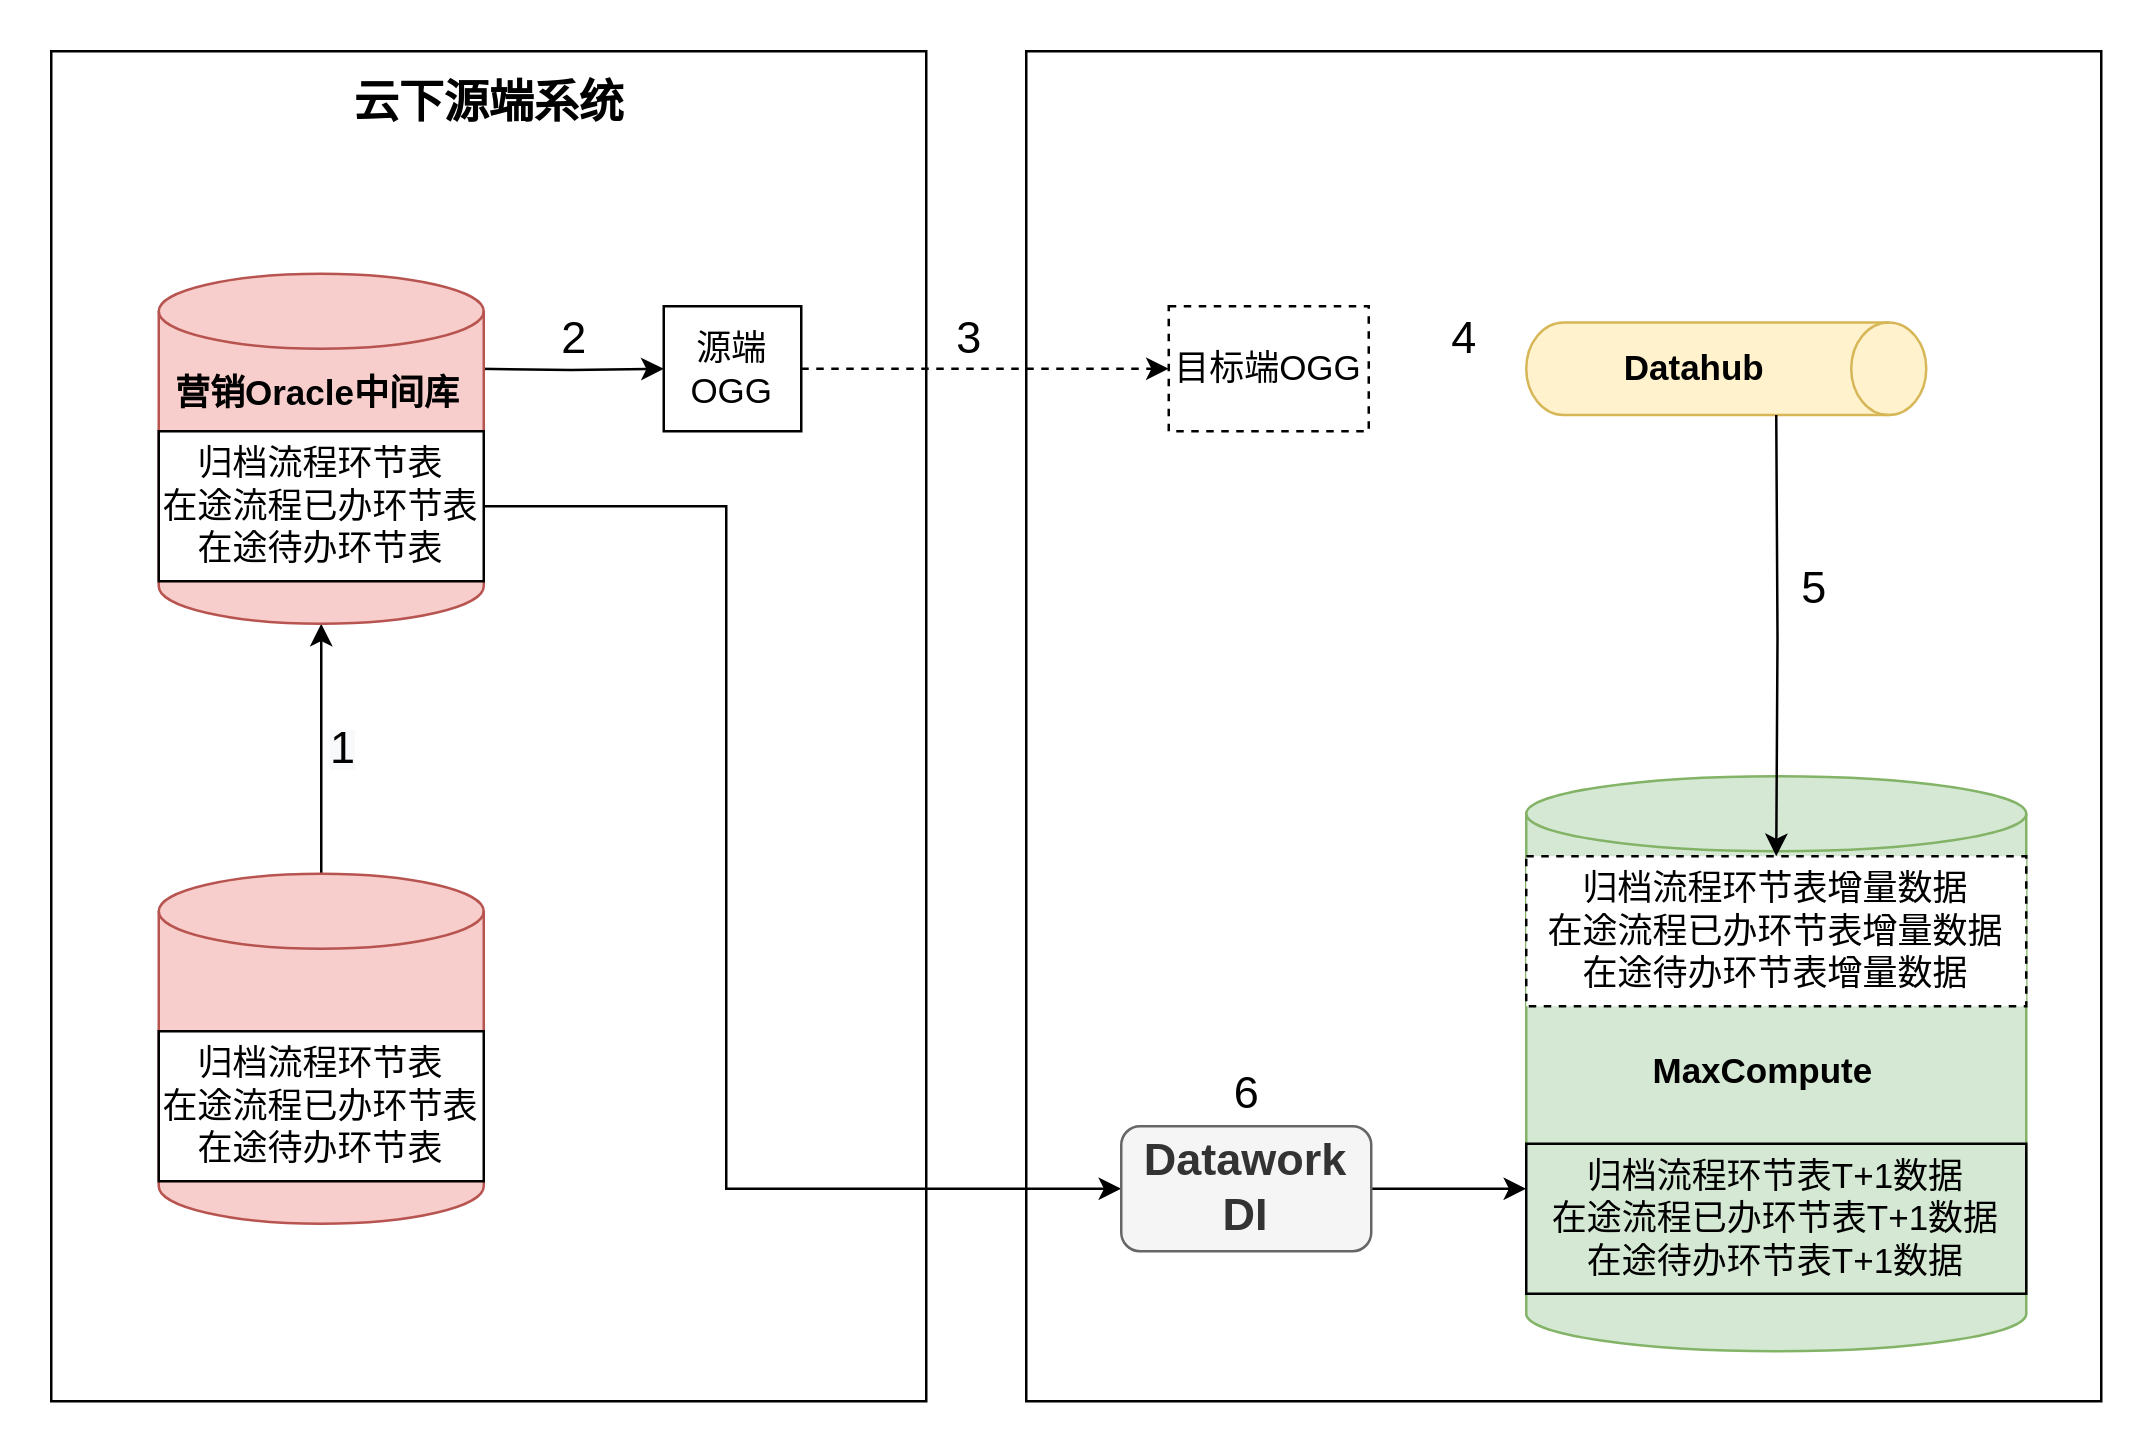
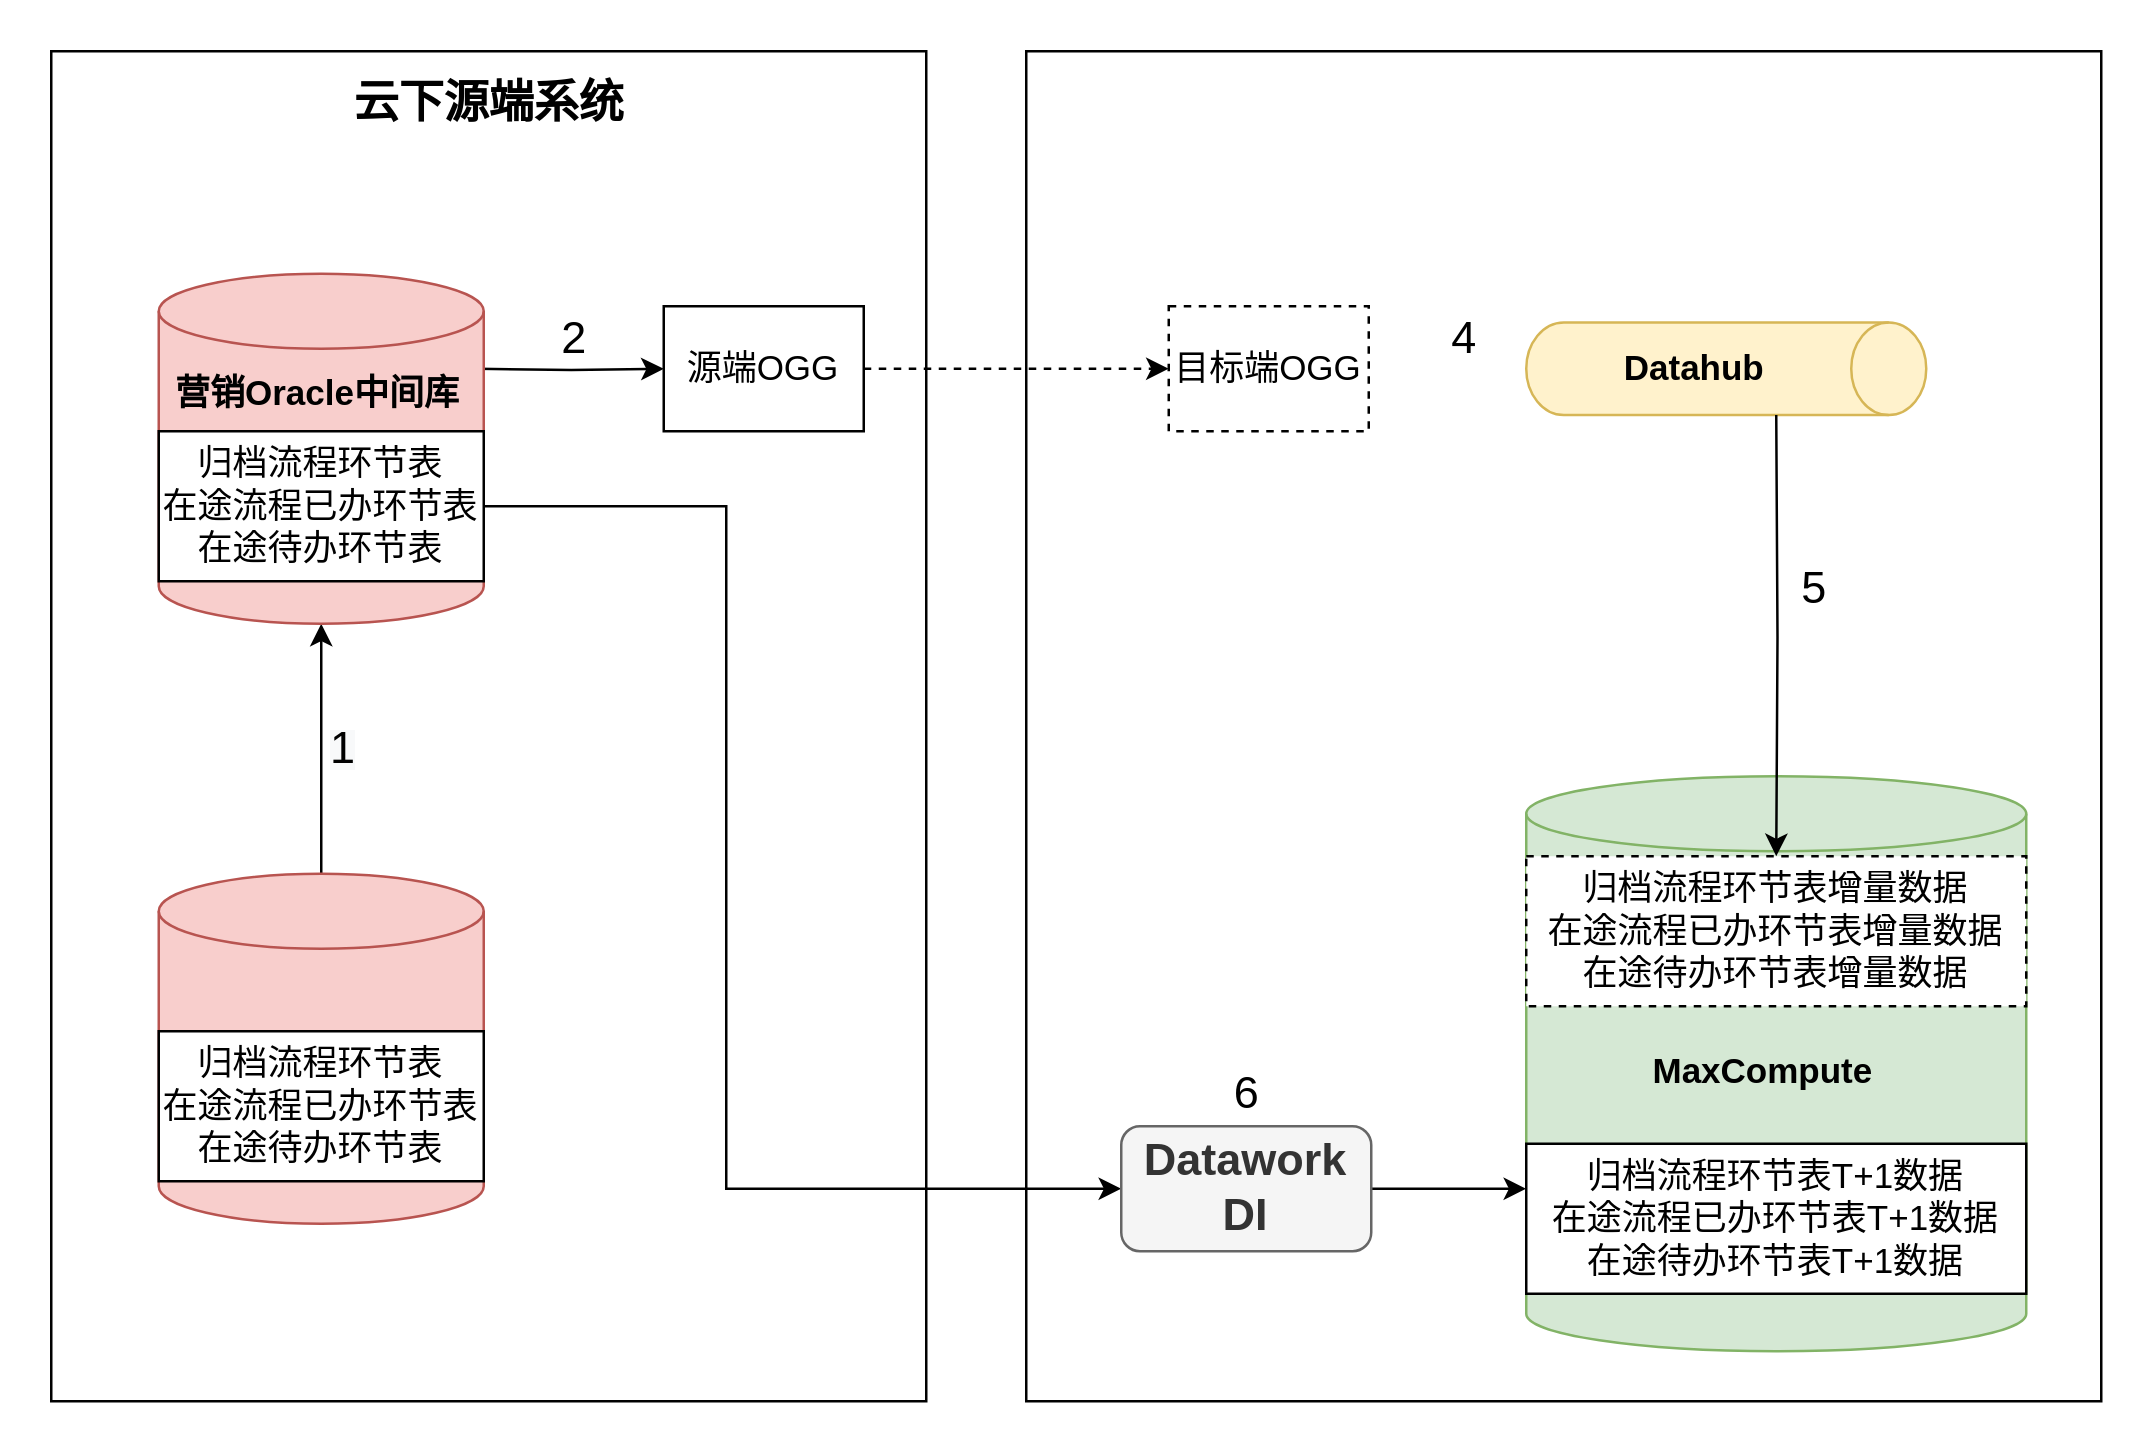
node "3": removed
node "源端OGG": size 138x125 -> 200x125
node "归档流程环节表T+1数据 在途流程已办环节表T+1数据 在途待办环节表T+1数据": fillcolor #d5e8d4 -> #ffffff
